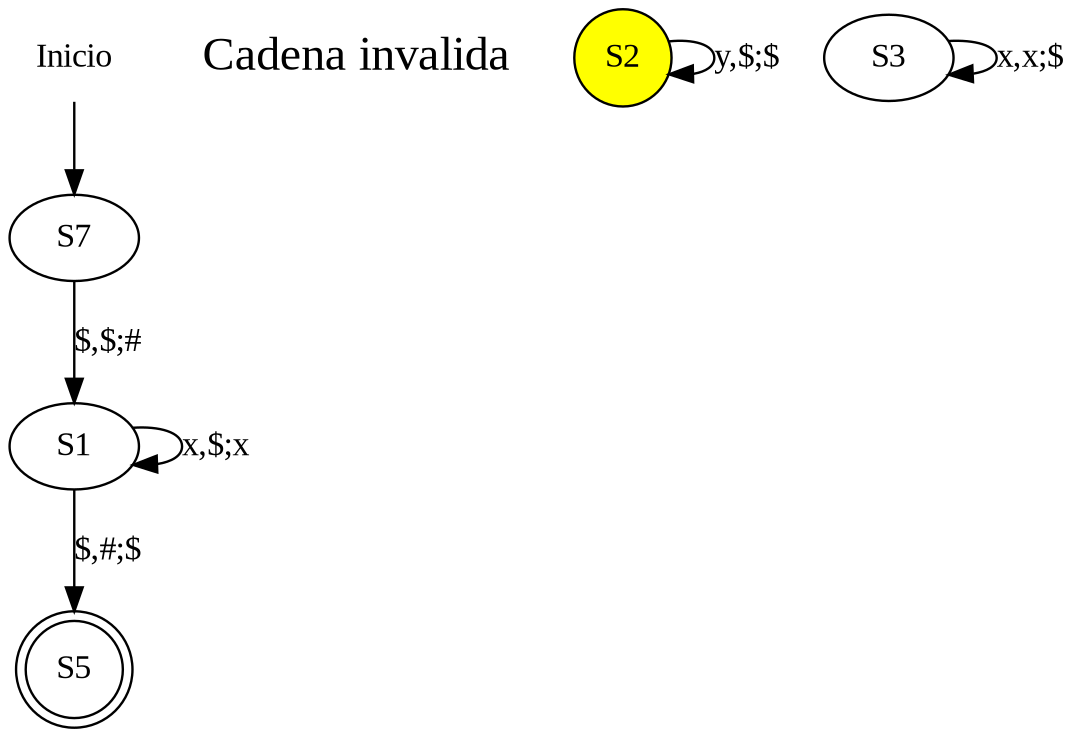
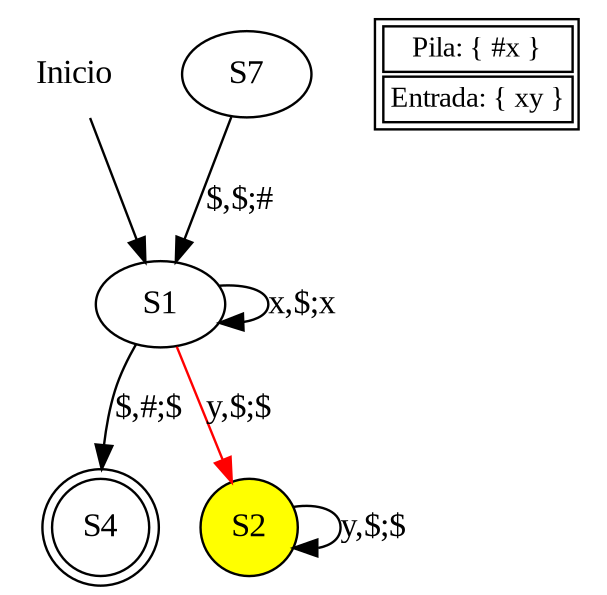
node "Cadena invalida": removed
node "S3": removed
node "Pila: { #x }": added
edge "Inicio" -> "S7": now "Inicio" -> "S1"
edge "S1" -> "S2": added, label "y,$;$"
node "S5": label "S5" -> "S4"
